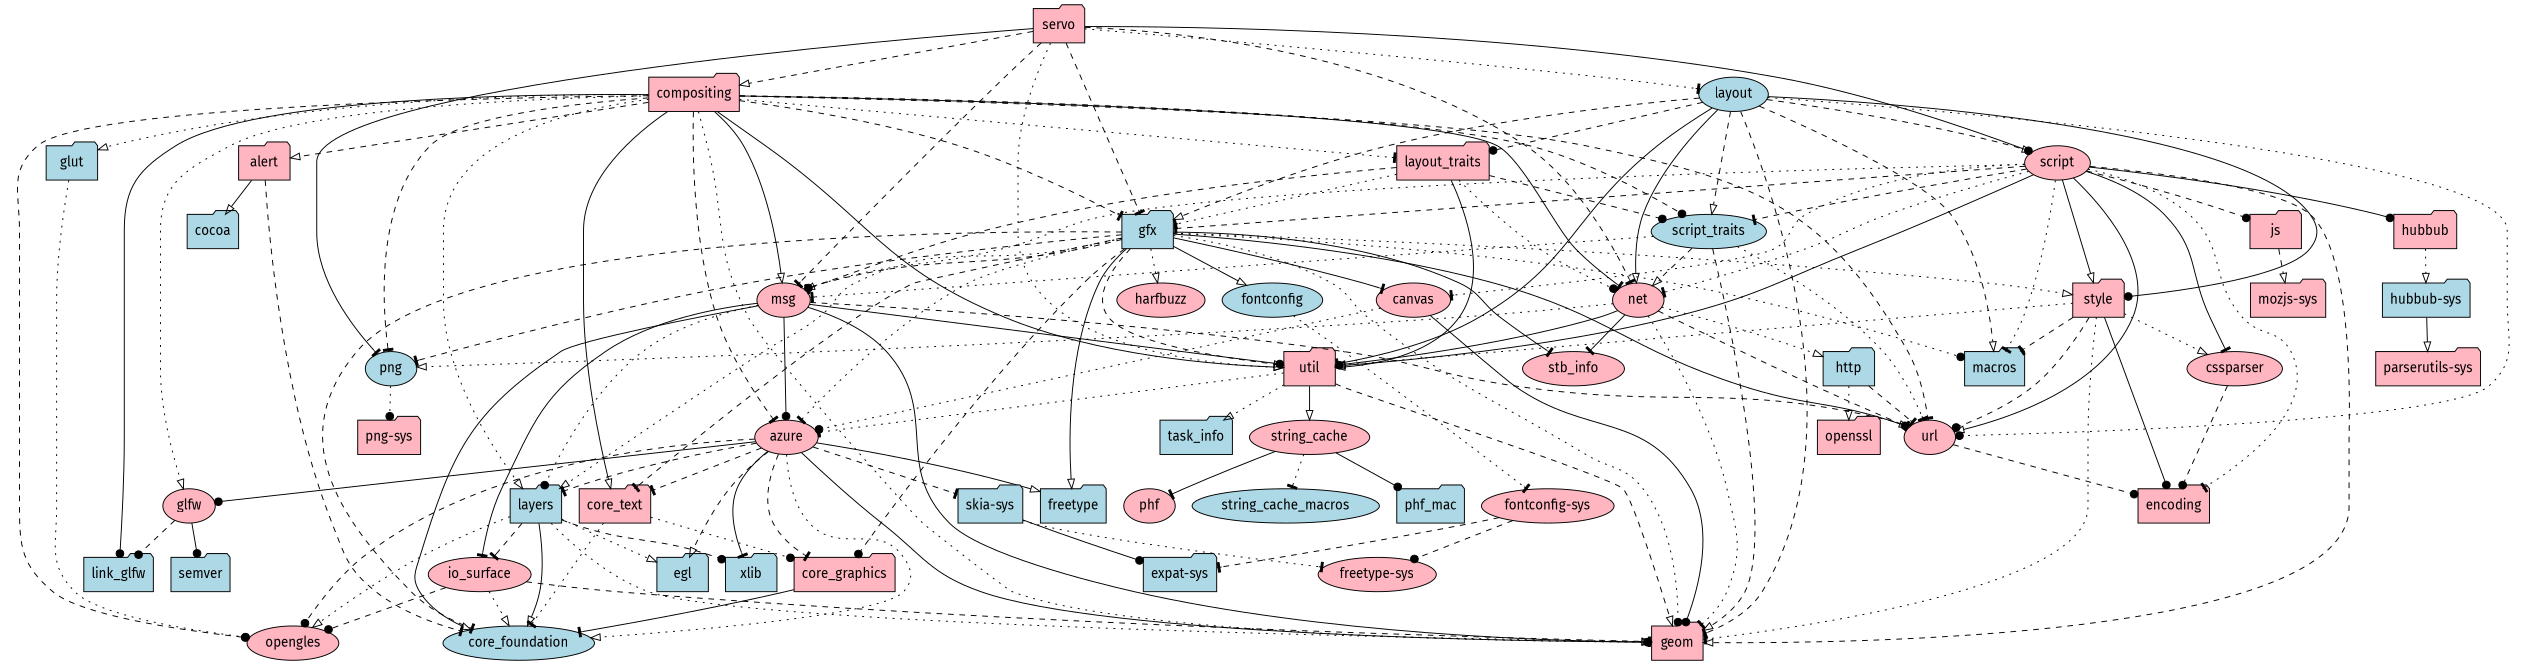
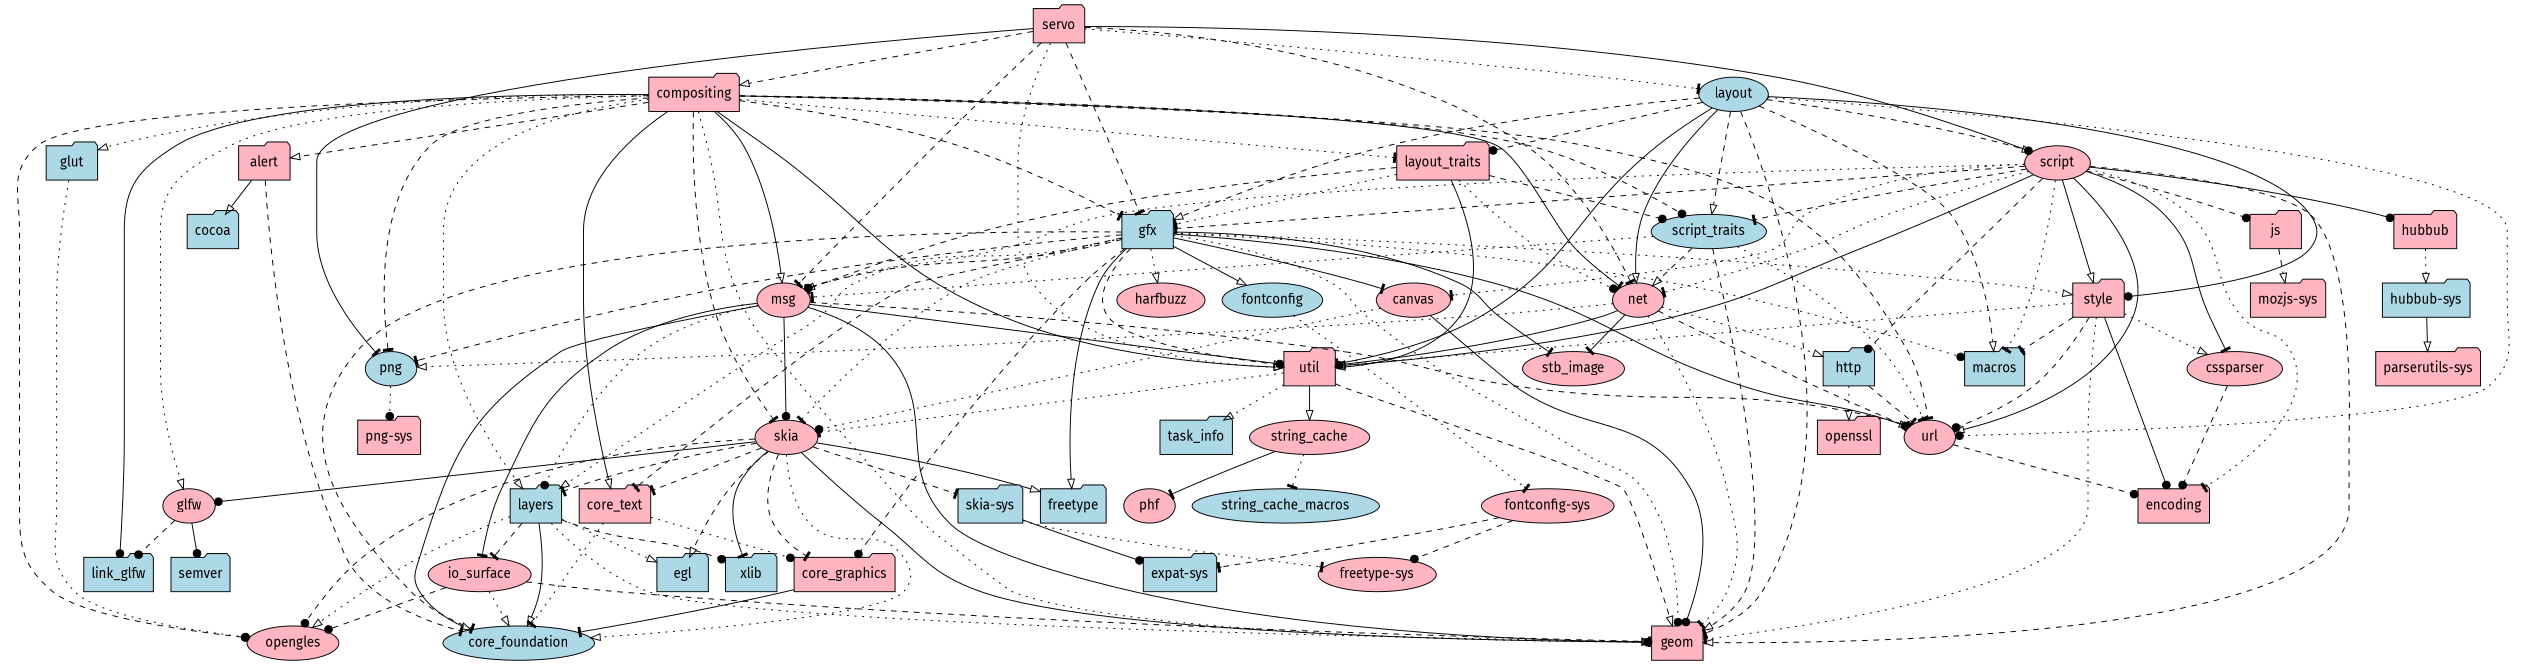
edge "script" -> "http": added
node "stb_info": label "stb_info" -> "stb_image"
node "azure": label "azure" -> "skia"
node "phf_mac": removed
